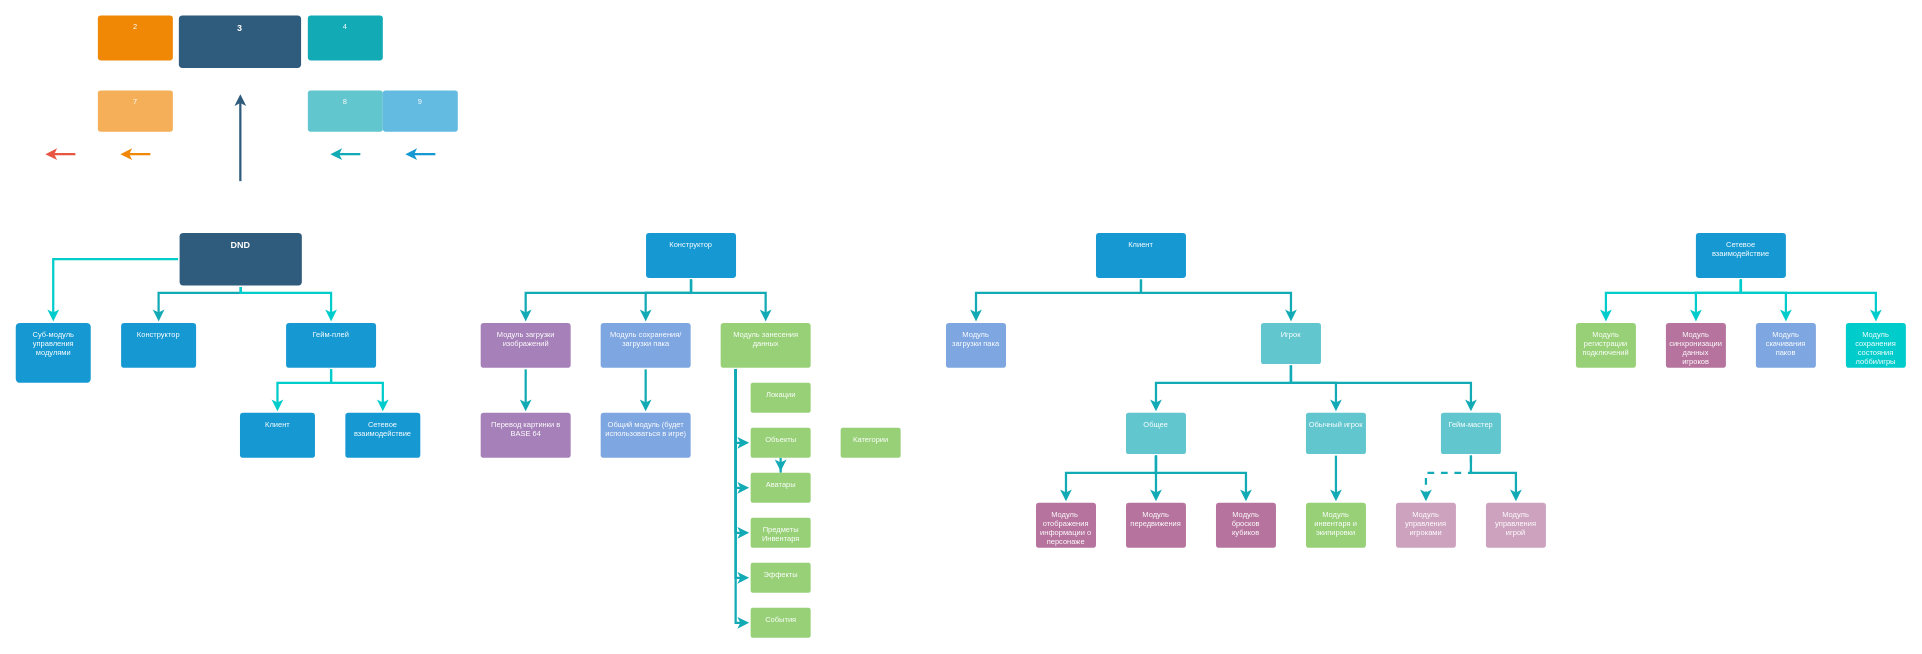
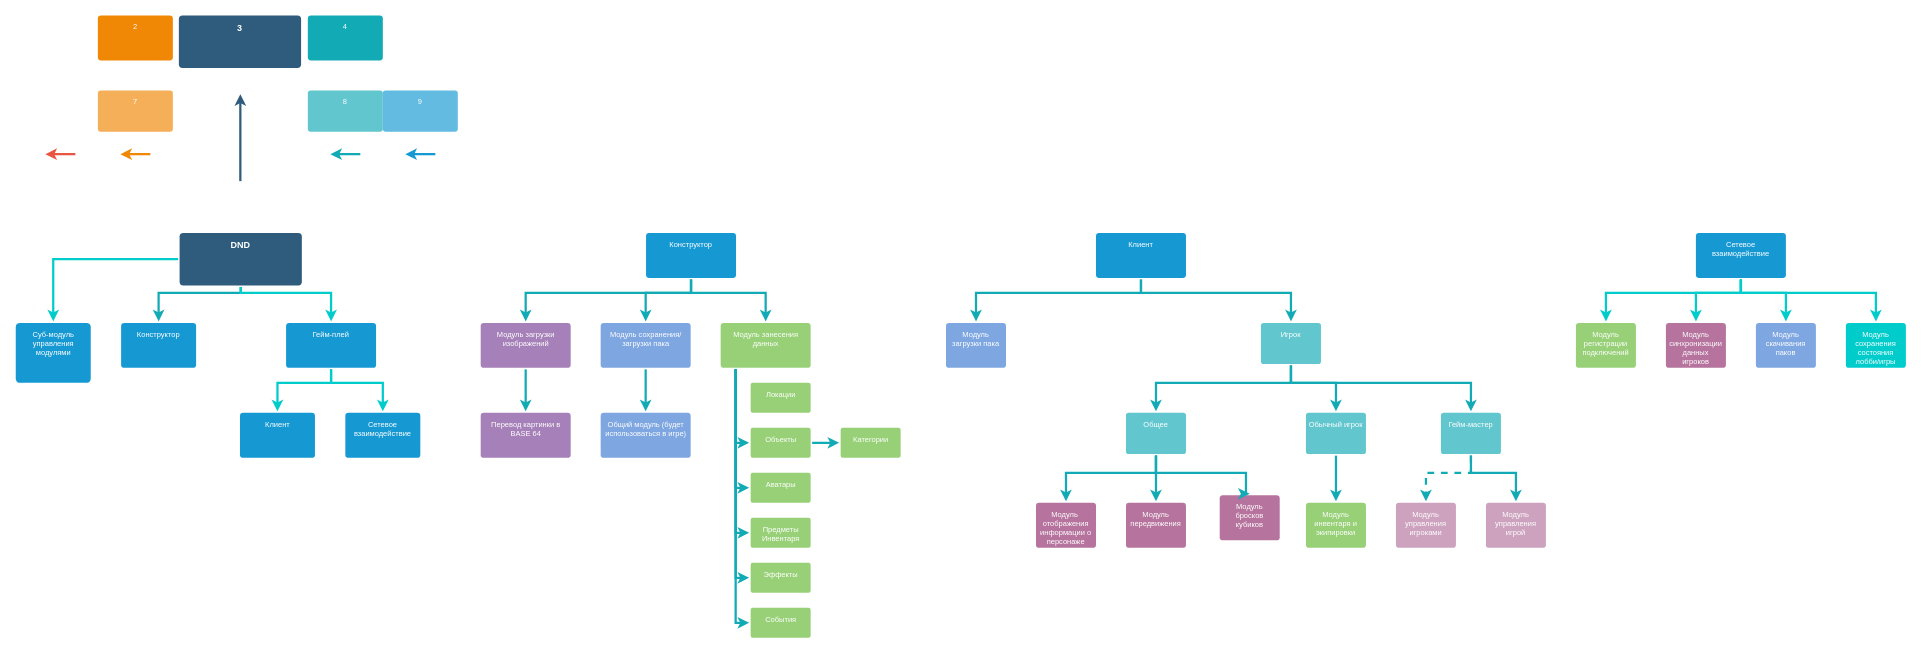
edge "Объекты" -> "Аватары": now "Объекты" -> "Категории"
node "Модуль бросков кубиков": moved (1246, 525) -> (1250, 518)
